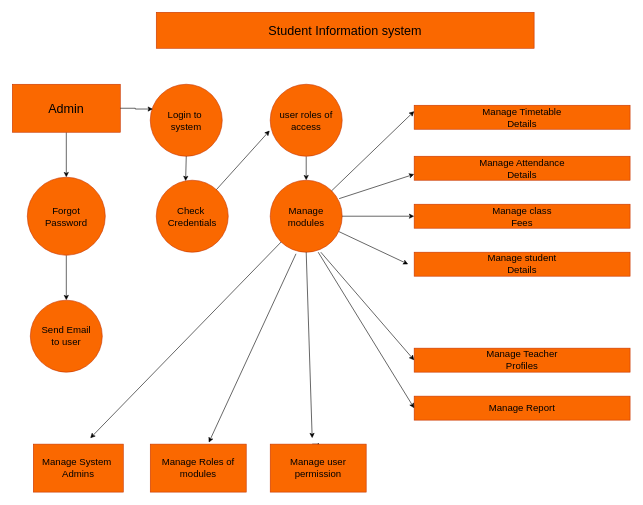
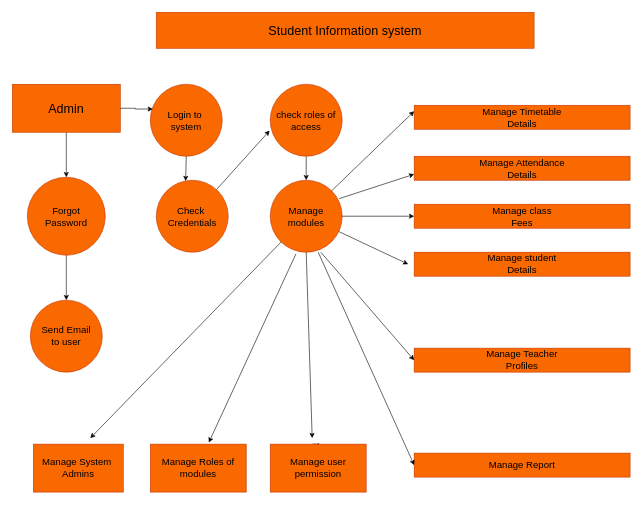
node "user roles of access": label "user roles of access" -> "check roles of access"
node "Manage Report": moved (522, 408) -> (522, 465)
